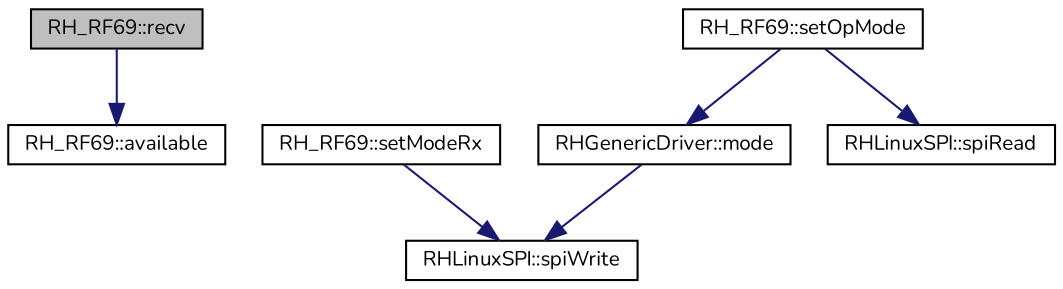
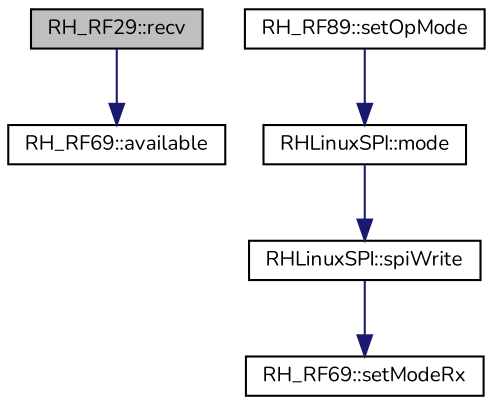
node "RH_RF69::recv": label "RH_RF69::recv" -> "RH_RF29::recv"
node "RH_RF69::setOpMode": label "RH_RF69::setOpMode" -> "RH_RF89::setOpMode"
node "RHGenericDriver::mode": label "RHGenericDriver::mode" -> "RHLinuxSPI::mode"
node "RHLinuxSPI::spiRead": removed
edge "RH_RF69::setModeRx" -> "RHLinuxSPI::spiWrite": reversed
